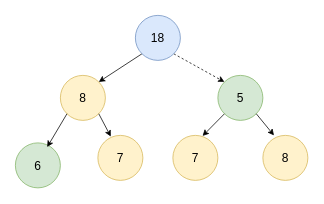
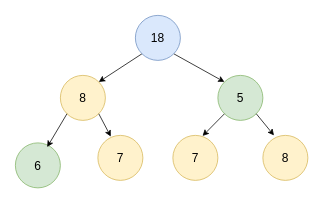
edge "18" -> "5": style dashed -> solid
